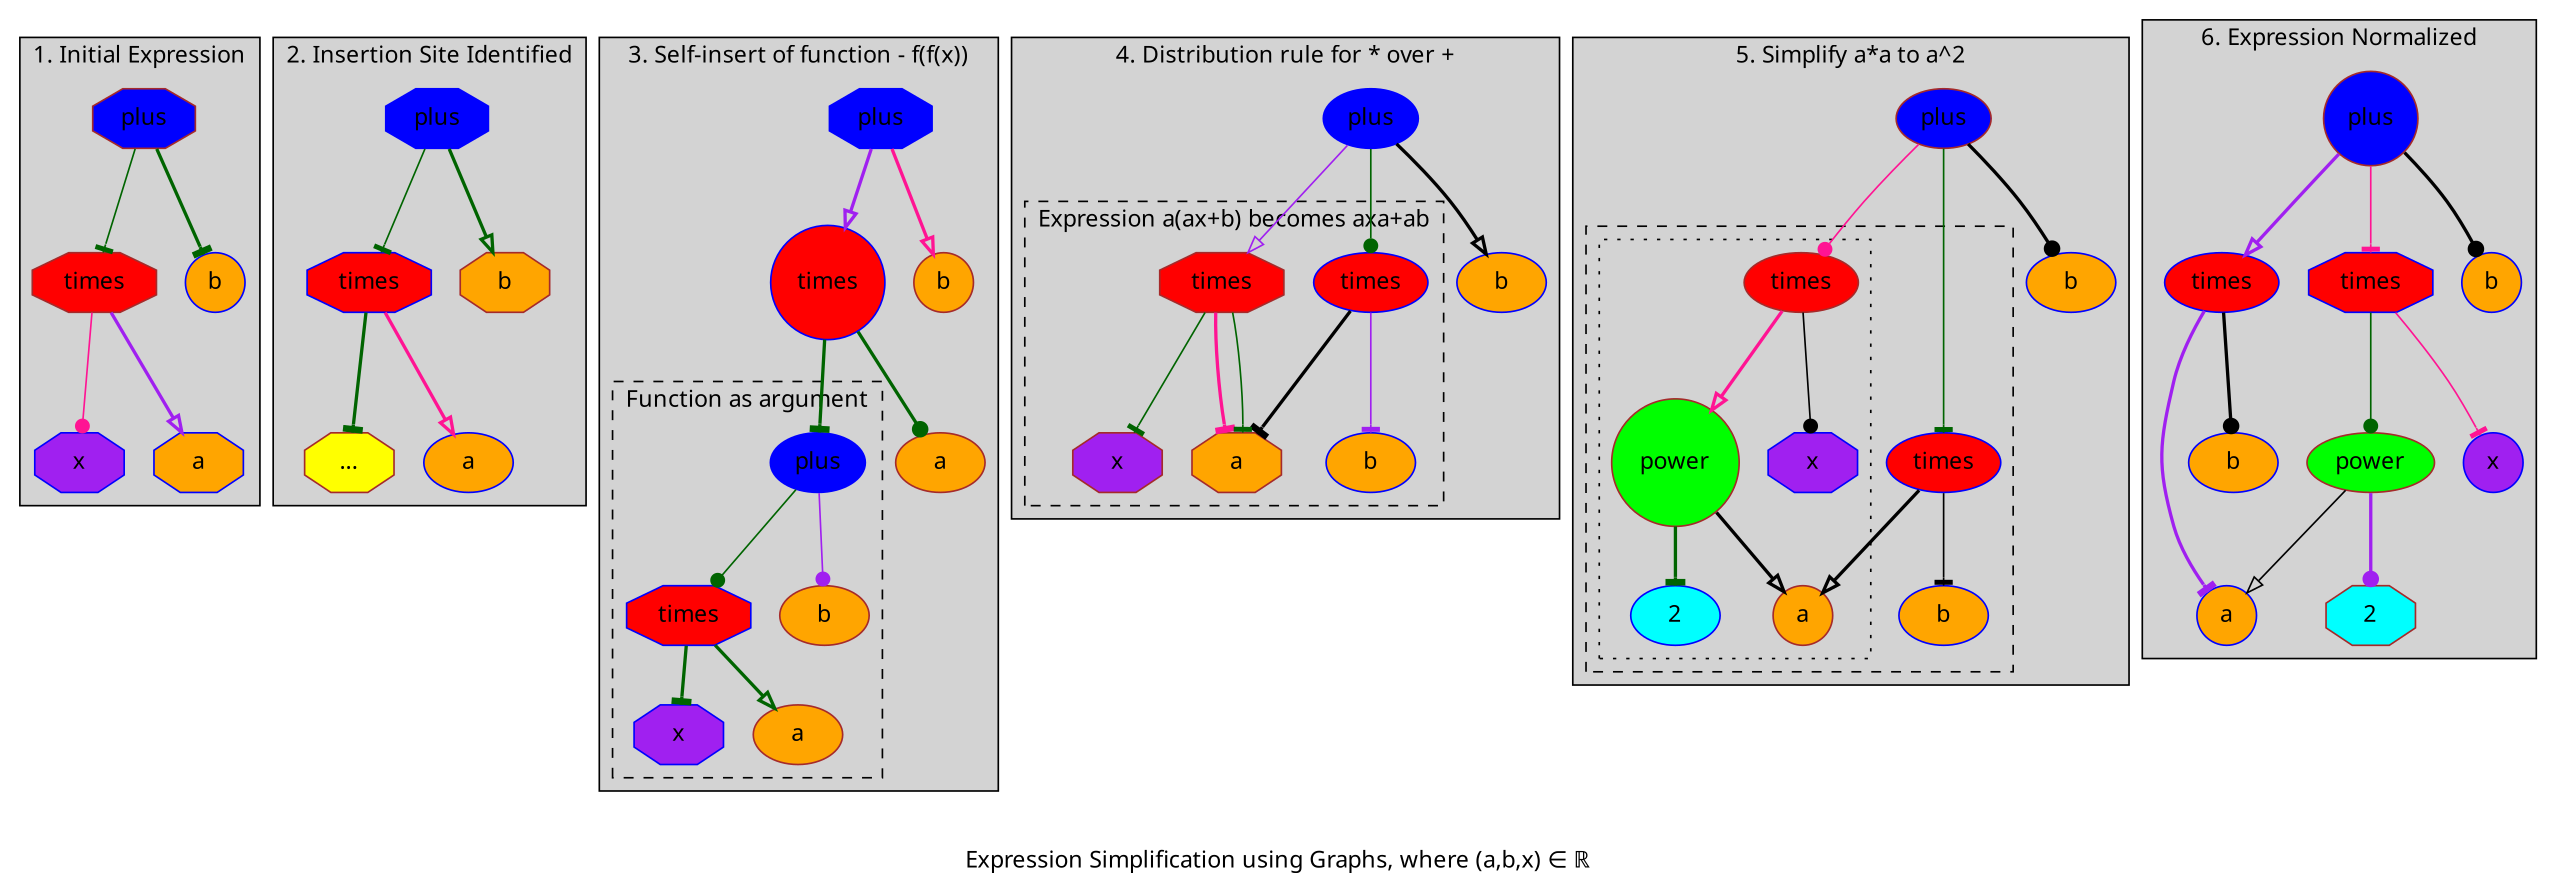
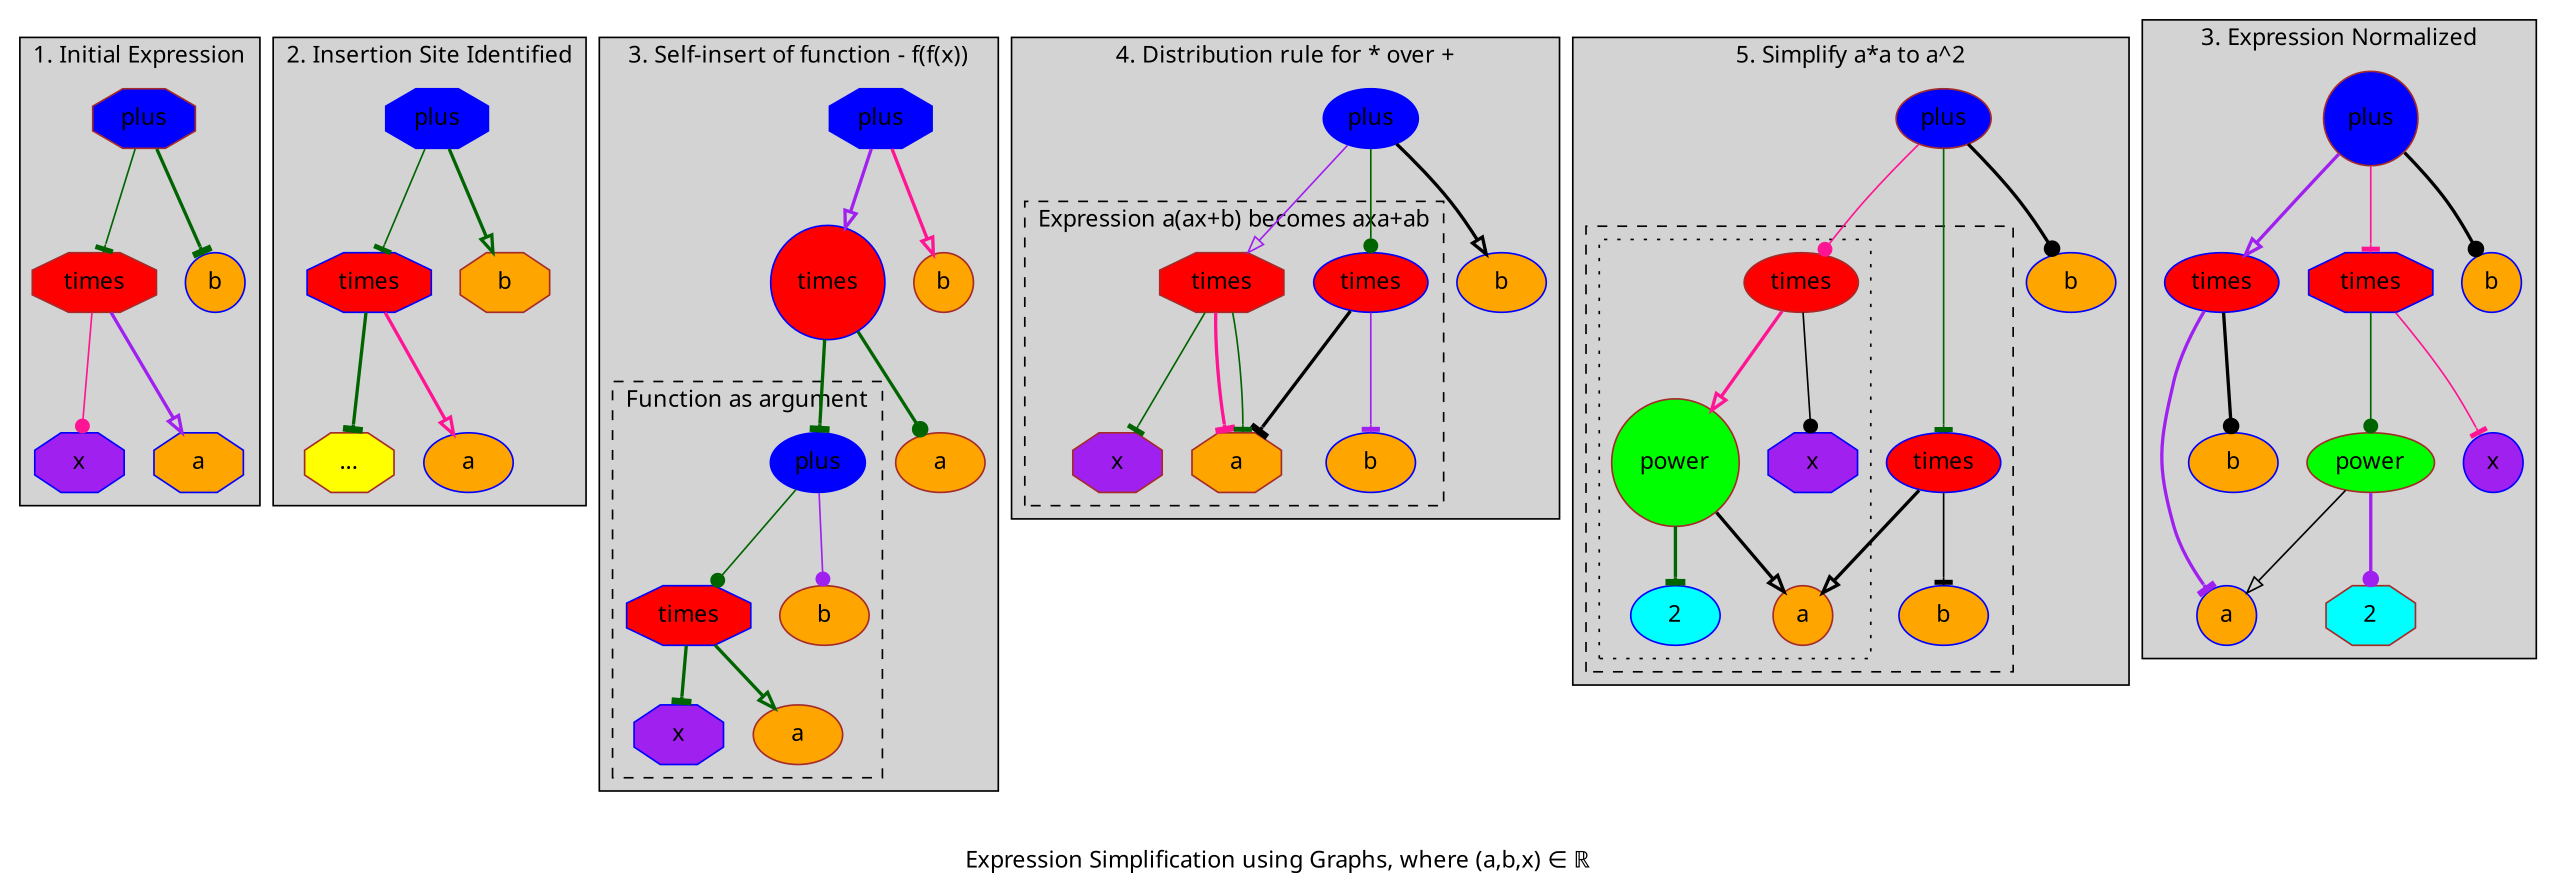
cluster "6. Expression Normalized": label "6. Expression Normalized" -> "3. Expression Normalized"
